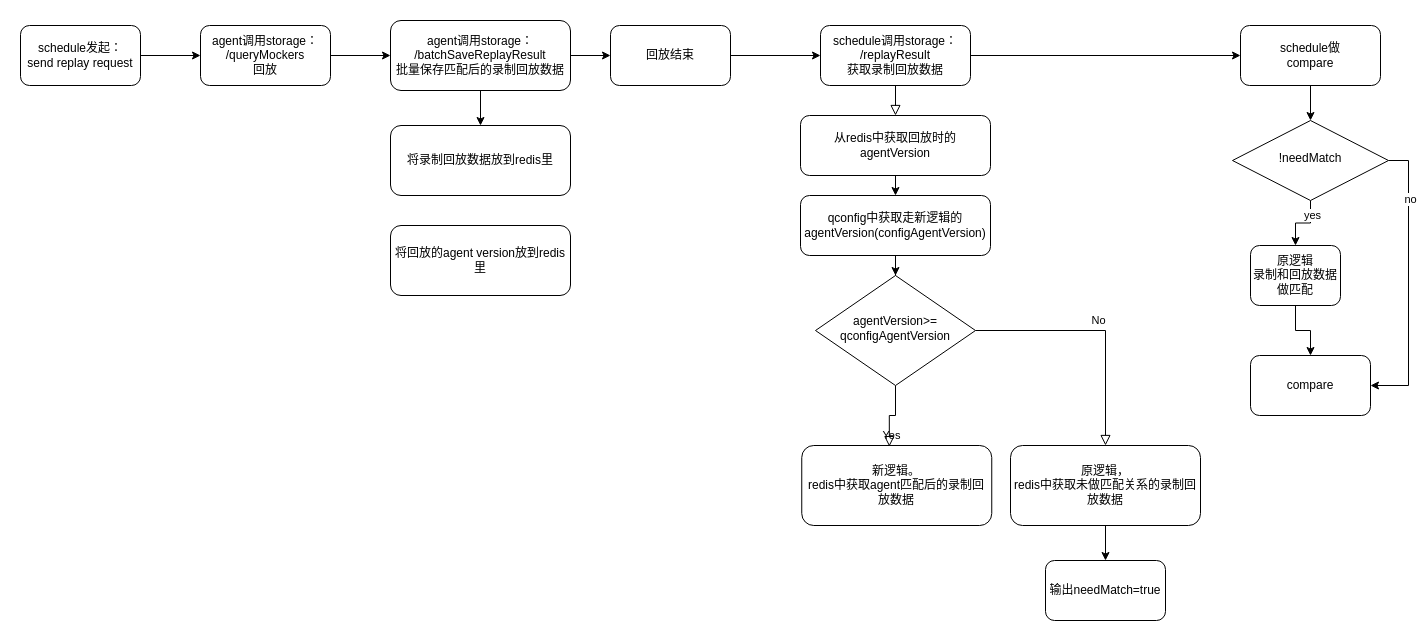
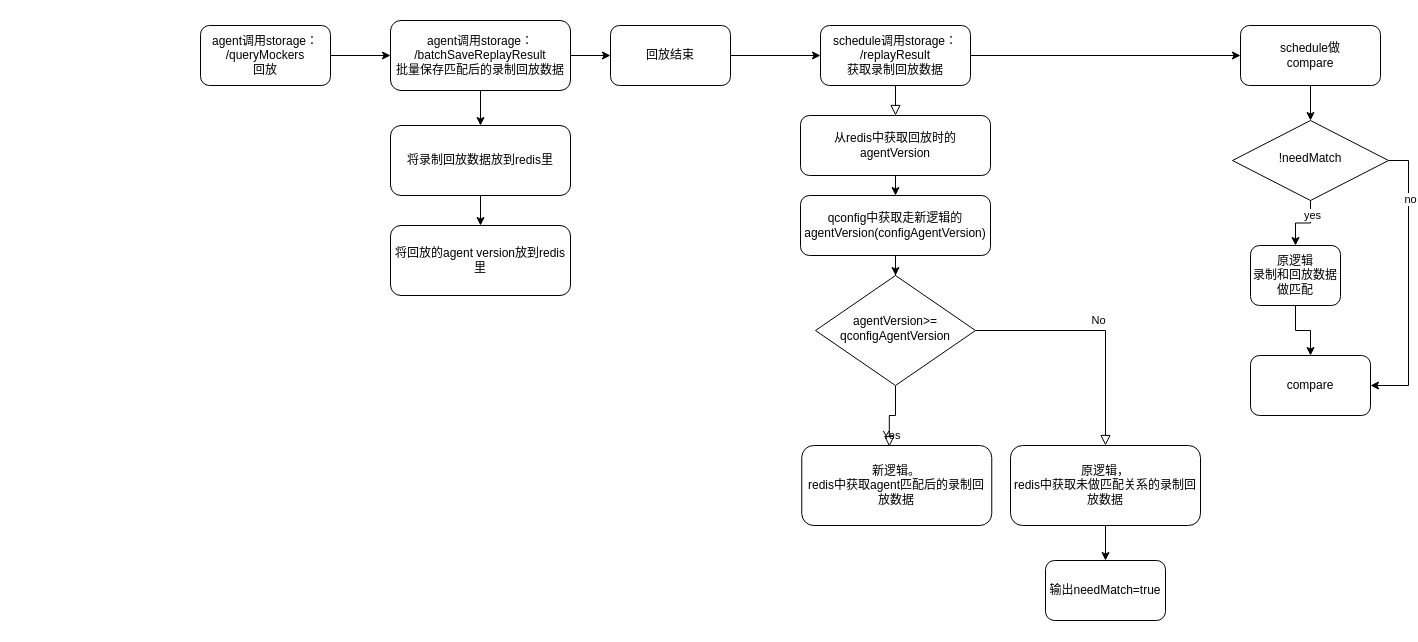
node "schedule发起： send replay request": removed
edge "schedule发起： send replay request" -> "agent调用storage： /queryMockers 回放": removed
edge "将录制回放数据放到redis里" -> "将回放的agent version放到redis里": added
